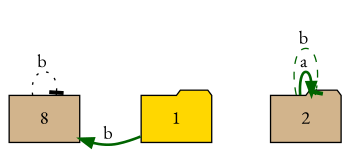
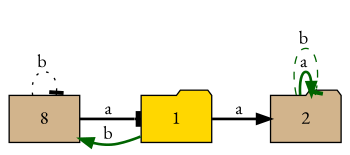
edge "8" -> "1": added, label "a"
edge "1" -> "2": added, label "a"
